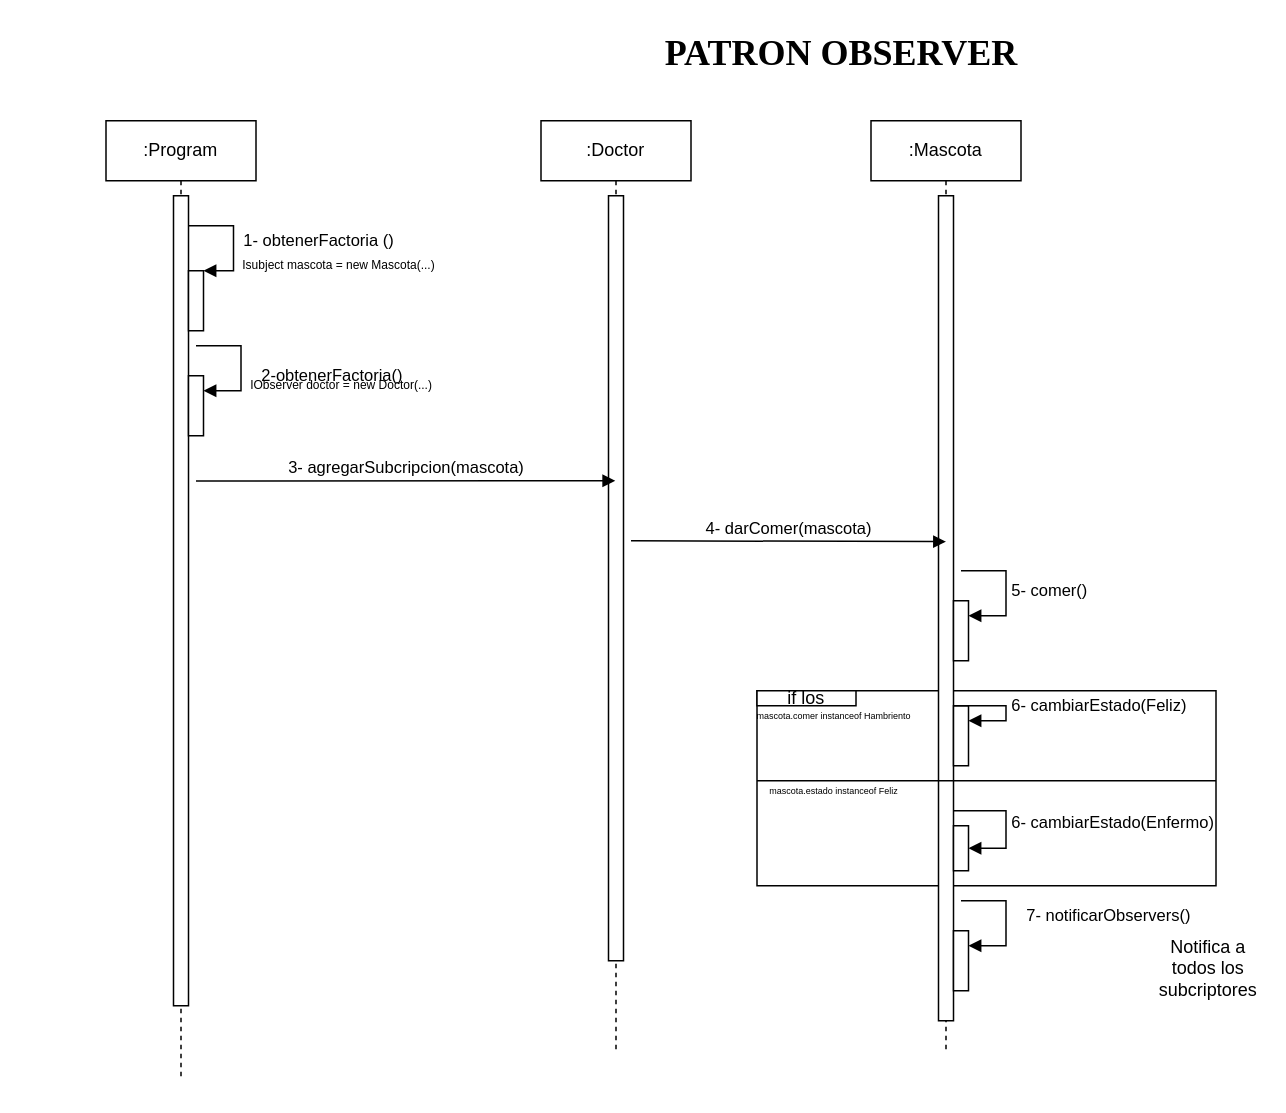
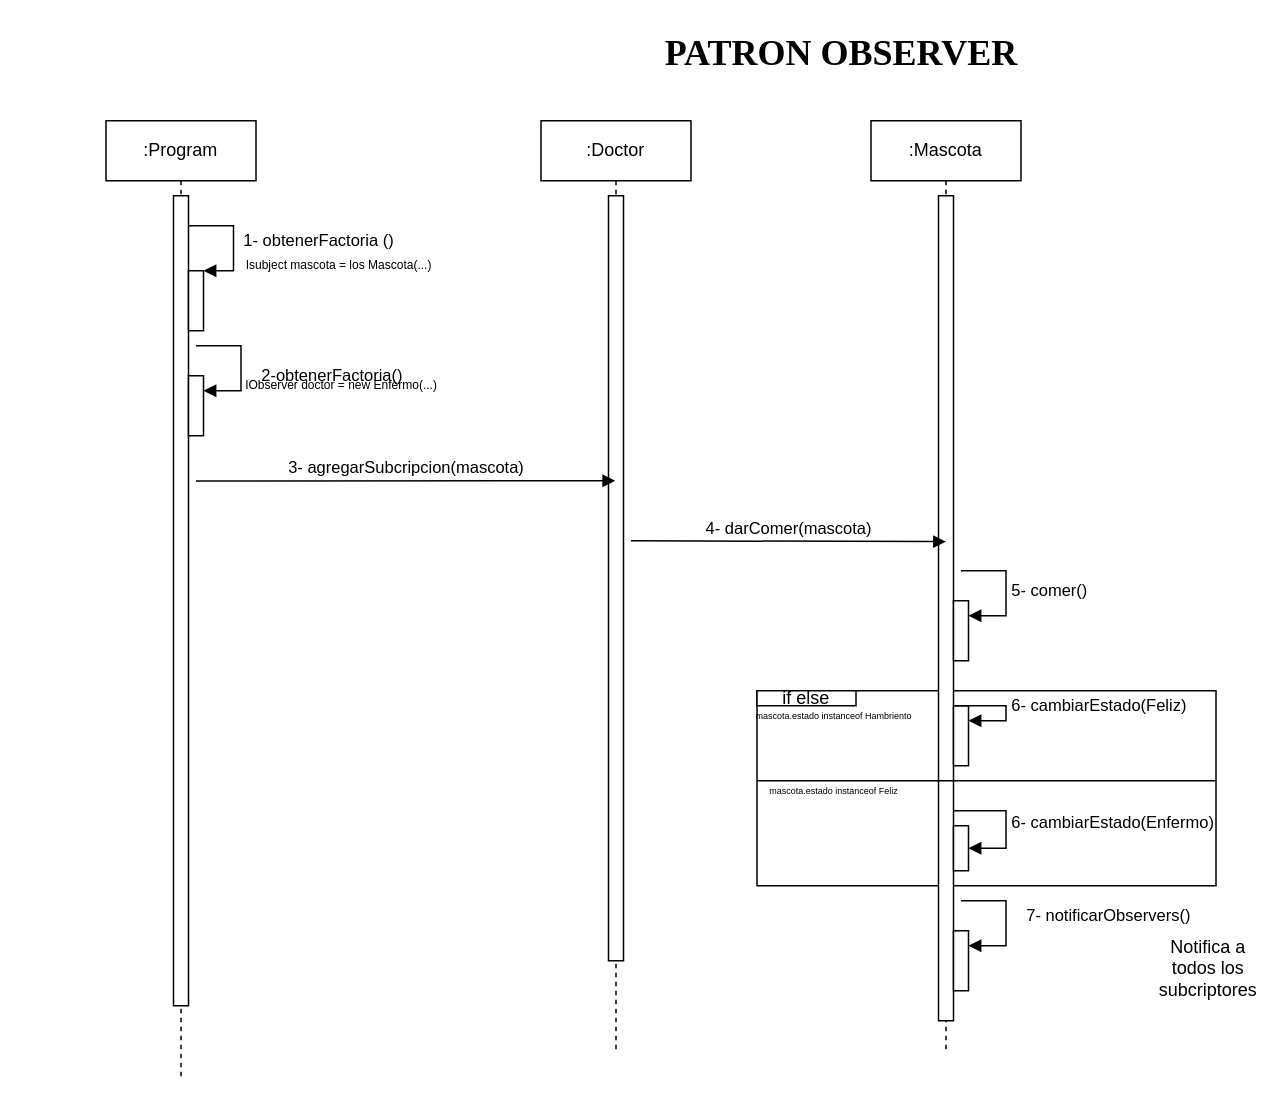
node "Isubject mascota = new Mascota(...)": label "Isubject mascota = new Mascota(...)" -> "Isubject mascota = los Mascota(...)"
node "IObserver doctor = new Doctor(...)": label "IObserver doctor = new Doctor(...)" -> "IObserver doctor = new Enfermo(...)"
node "if los": label "if los" -> "if else"
node "mascota.comer instanceof Hambriento": label "mascota.comer instanceof Hambriento" -> "mascota.estado instanceof Hambriento"
